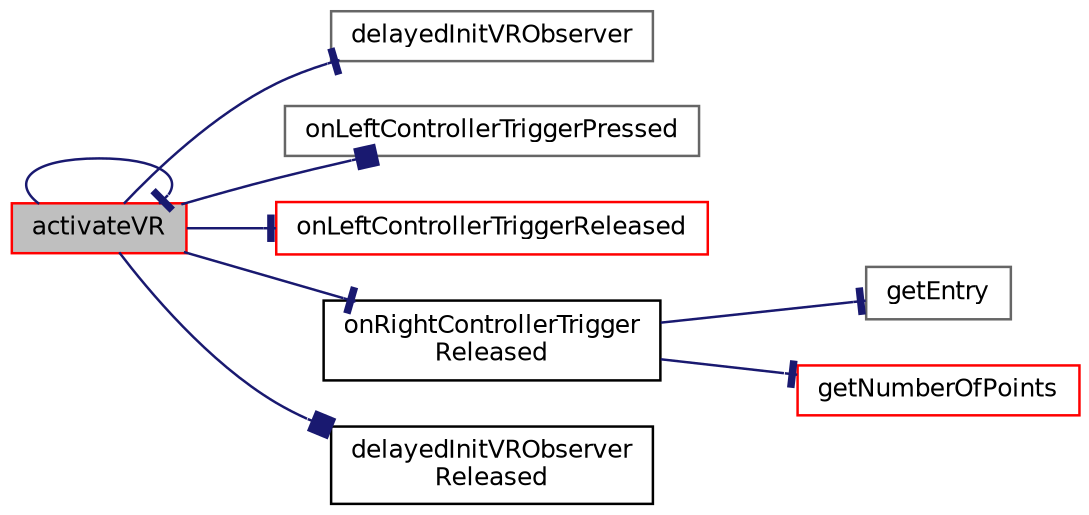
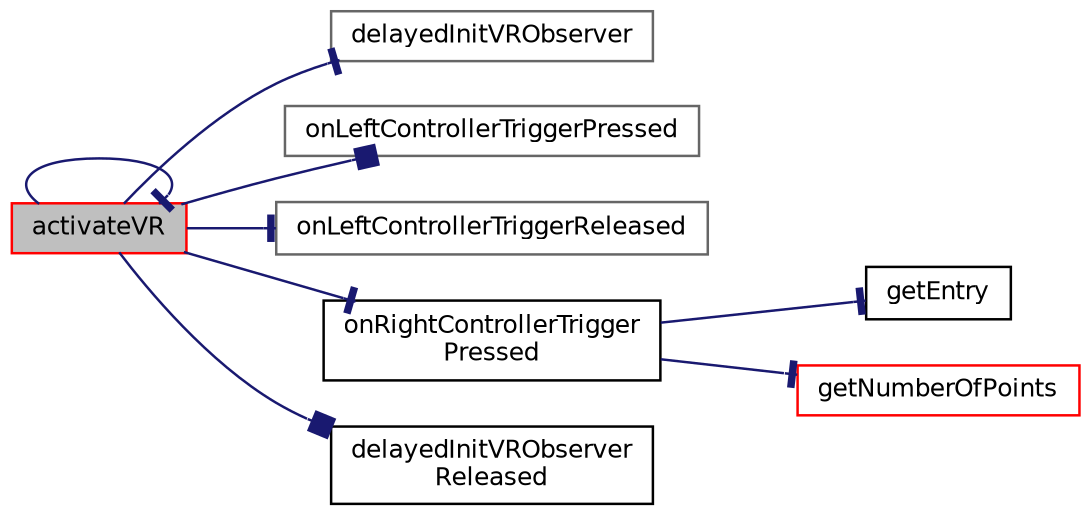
node "onLeftControllerTriggerReleased": color red -> gray40
node "getEntry": color gray40 -> black
node "onRightControllerTrigger Released": label "onRightControllerTrigger Released" -> "onRightControllerTrigger Pressed"
